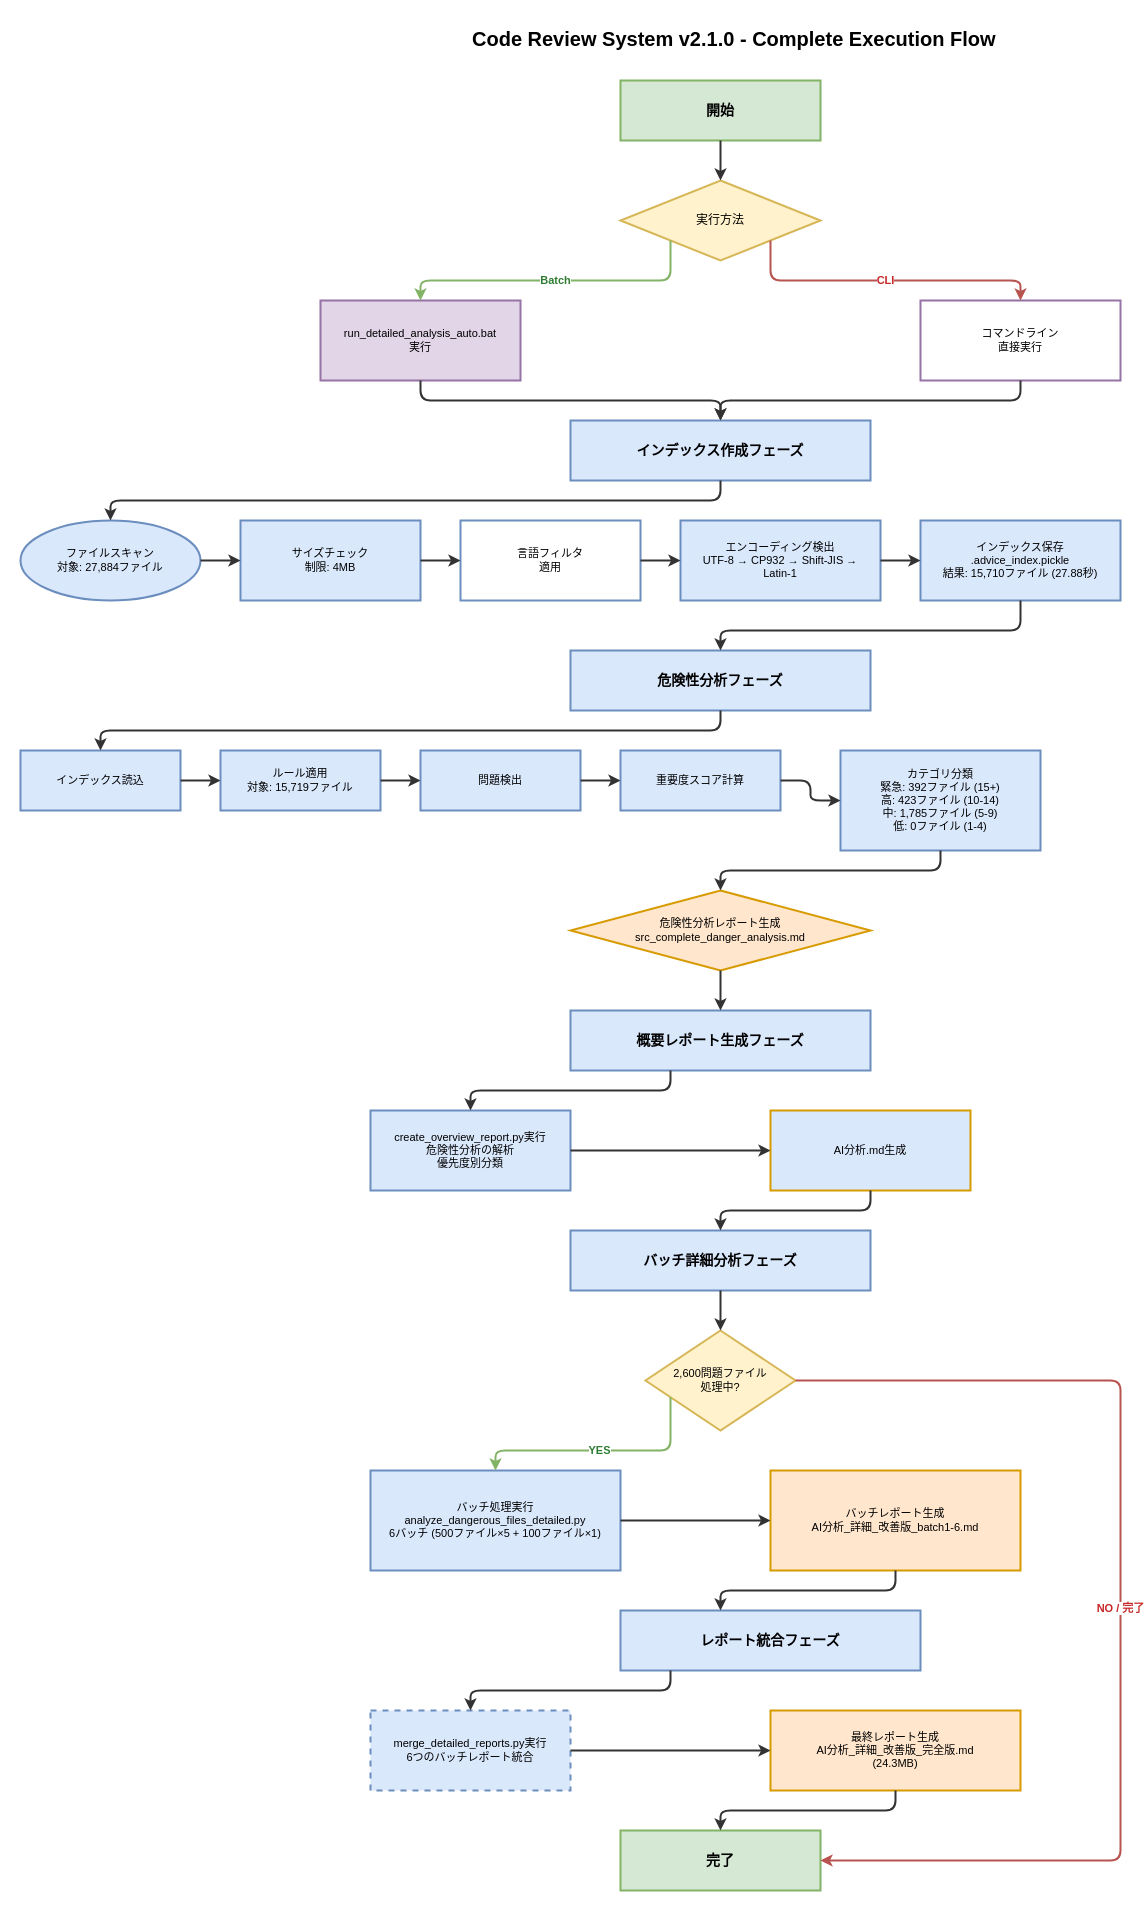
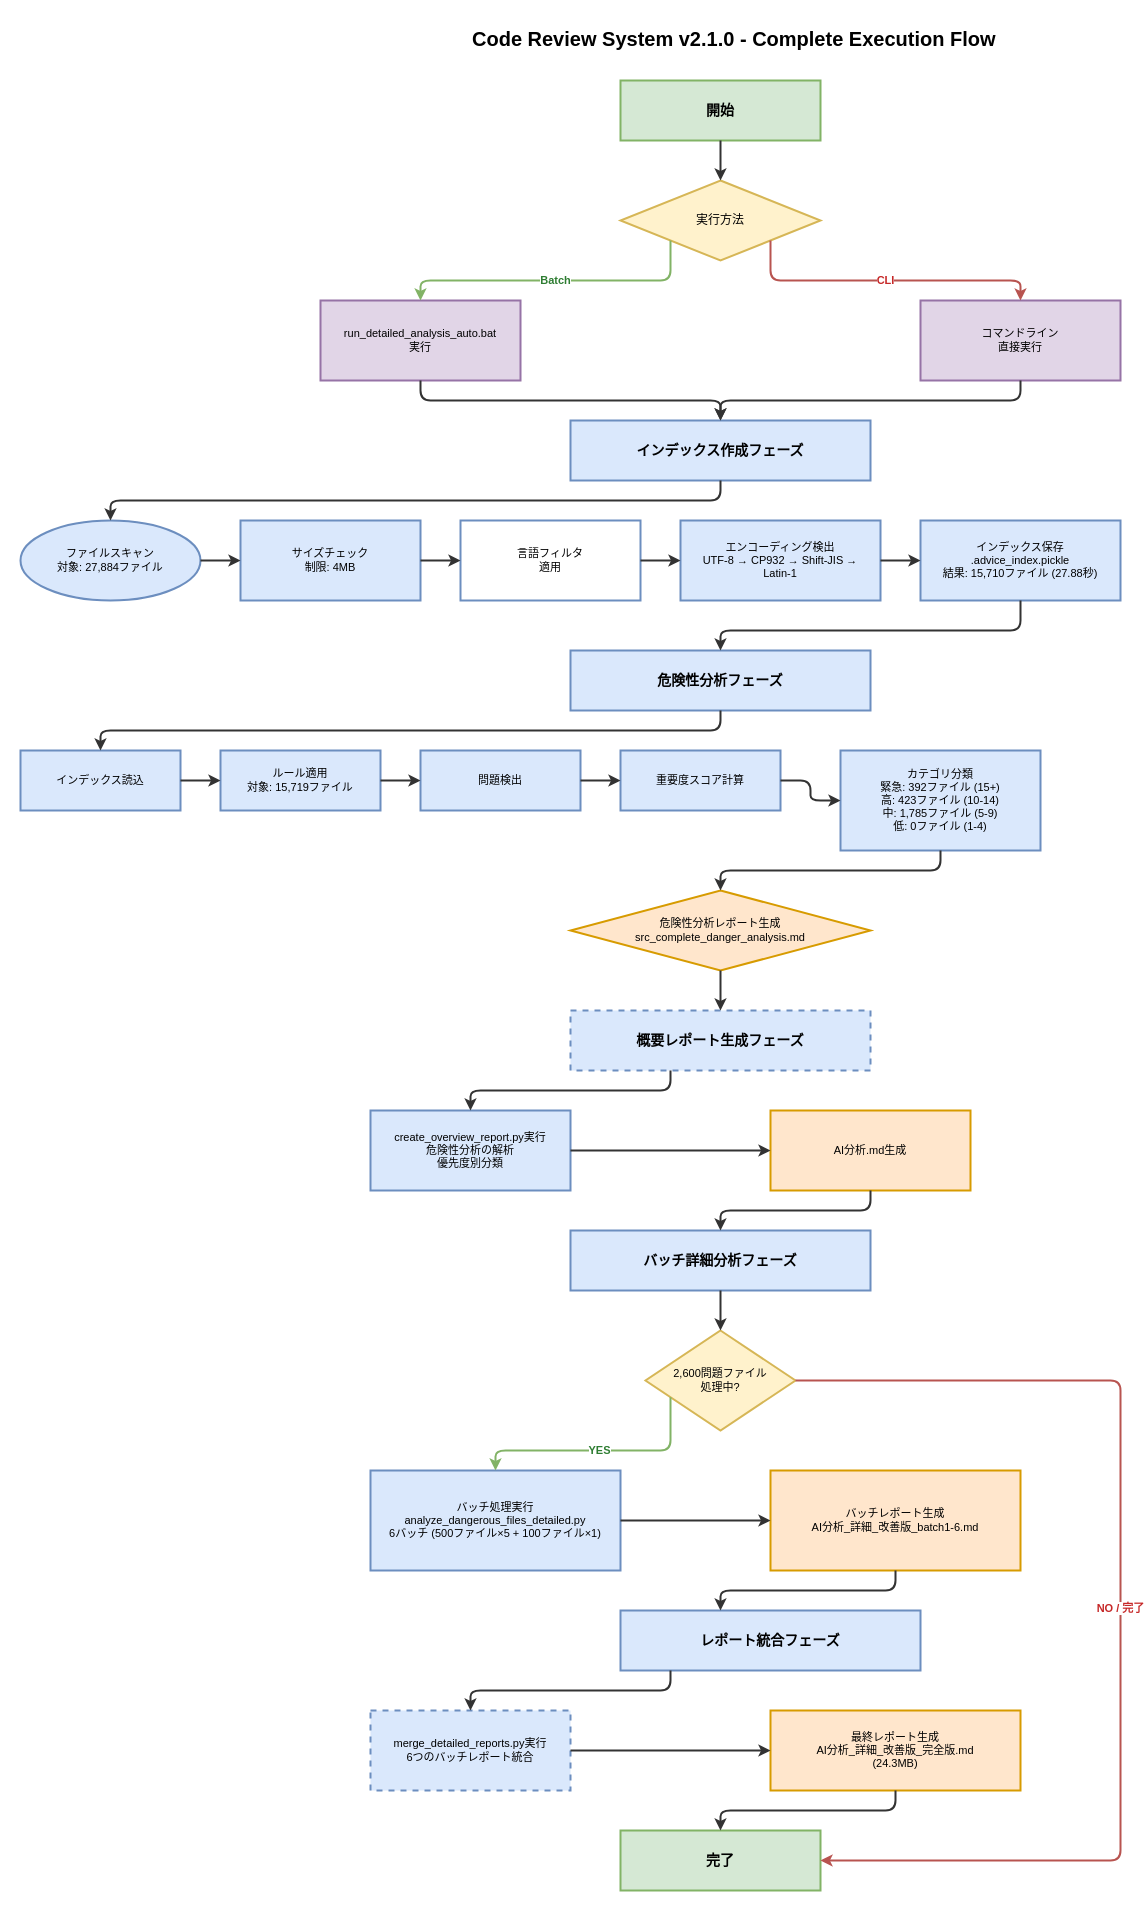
node "コマンドライン 直接実行": fillcolor #ffffff -> #e1d5e7
node "概要レポート生成フェーズ": style solid -> dashed
node "AI分析.md生成": fillcolor #dae8fc -> #ffe6cc
